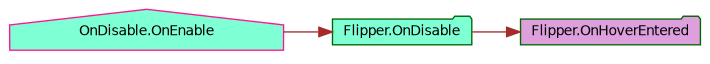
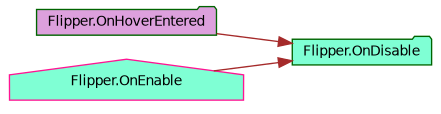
node "OnDisable.OnEnable": label "OnDisable.OnEnable" -> "Flipper.OnEnable"
edge "Flipper.OnDisable" -> "Flipper.OnHoverEntered": reversed
